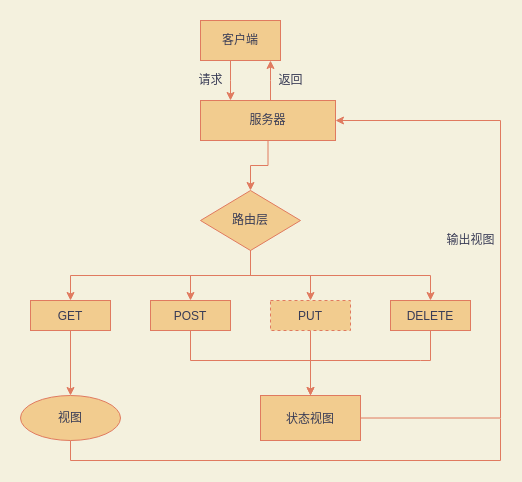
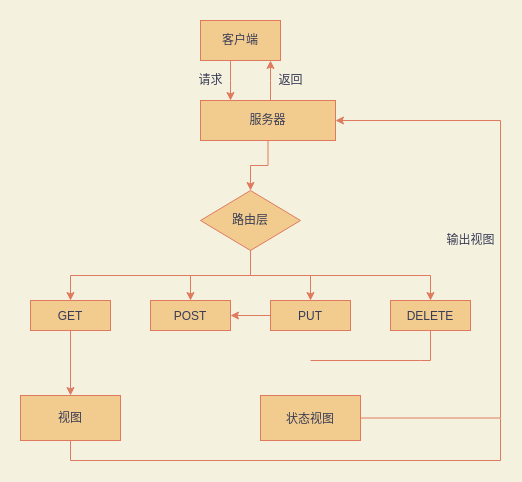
node "PUT": style dashed -> solid
edge "PUT" -> "状态视图": now "PUT" -> "POST"
edge "POST" -> "状态视图": removed
node "视图": shape ellipse -> rectangle
